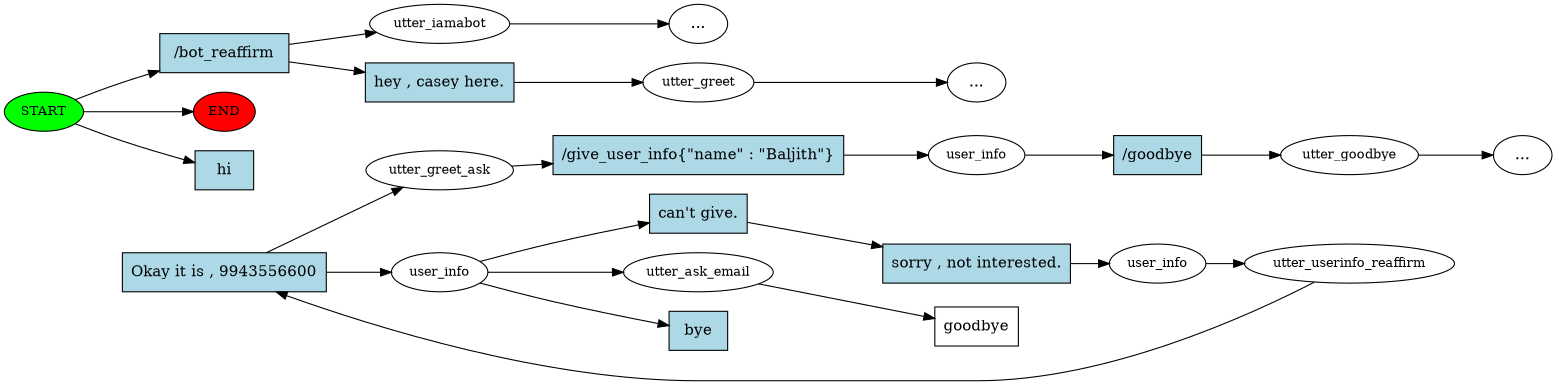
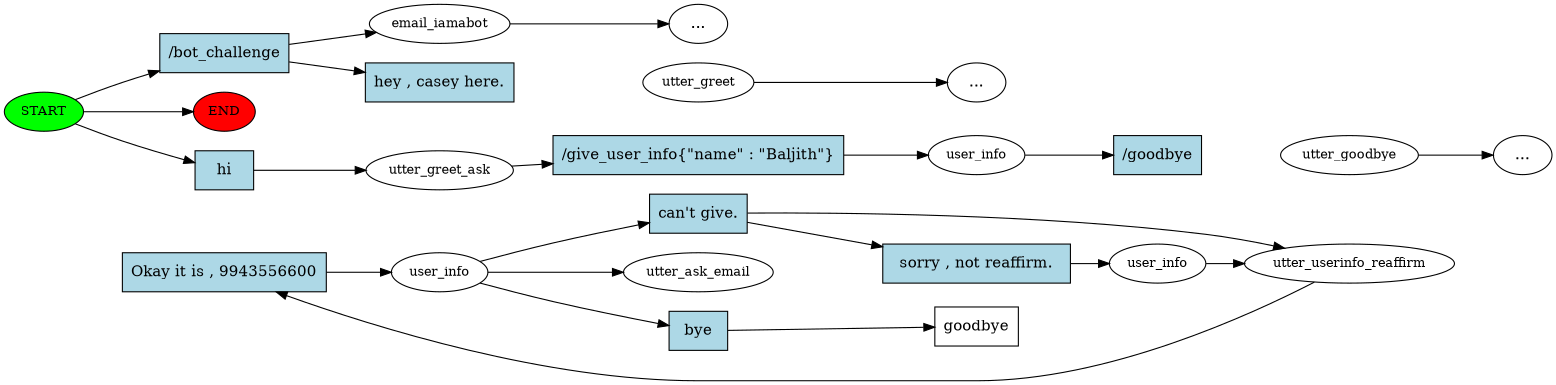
node "utter_iamabot": label "utter_iamabot" -> "email_iamabot"
node "/bot_reaffirm": label "/bot_reaffirm" -> "/bot_challenge"
edge "hey , casey here." -> "utter_greet": removed
edge "/goodbye" -> "utter_goodbye": removed
edge "can't give." -> "utter_userinfo_reaffirm": added
edge "Okay it is , 9943556600" -> "utter_greet_ask": now "hi" -> "utter_greet_ask"
node "sorry , not interested.": label "sorry , not interested." -> "sorry , not reaffirm."
edge "utter_ask_email" -> "goodbye": now "bye" -> "goodbye"
